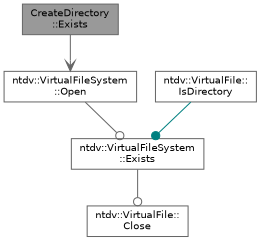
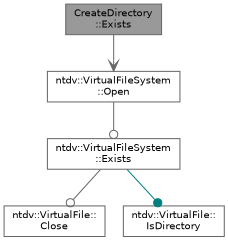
edge "ntdv::VirtualFile:: IsDirectory" -> "ntdv::VirtualFileSystem ::Exists": reversed
